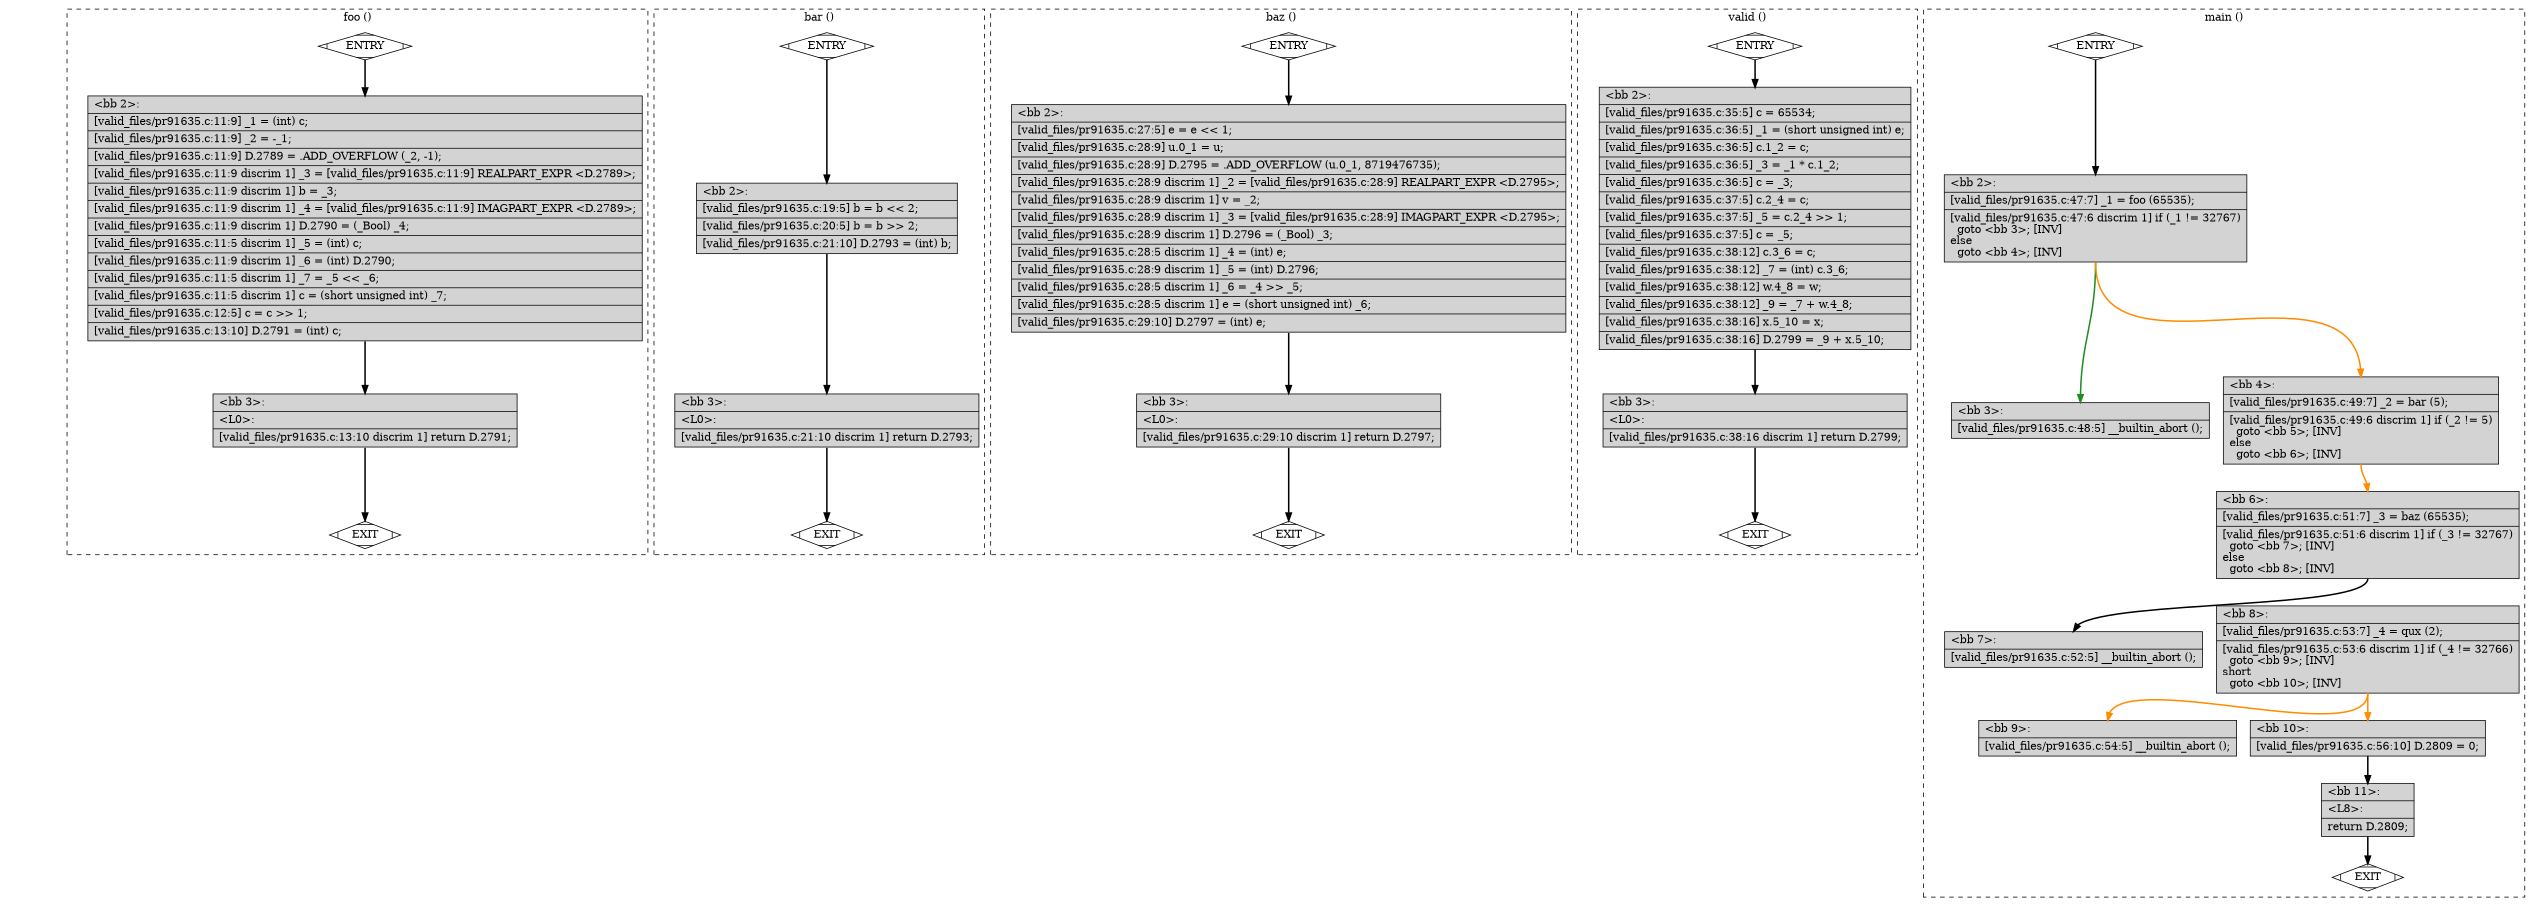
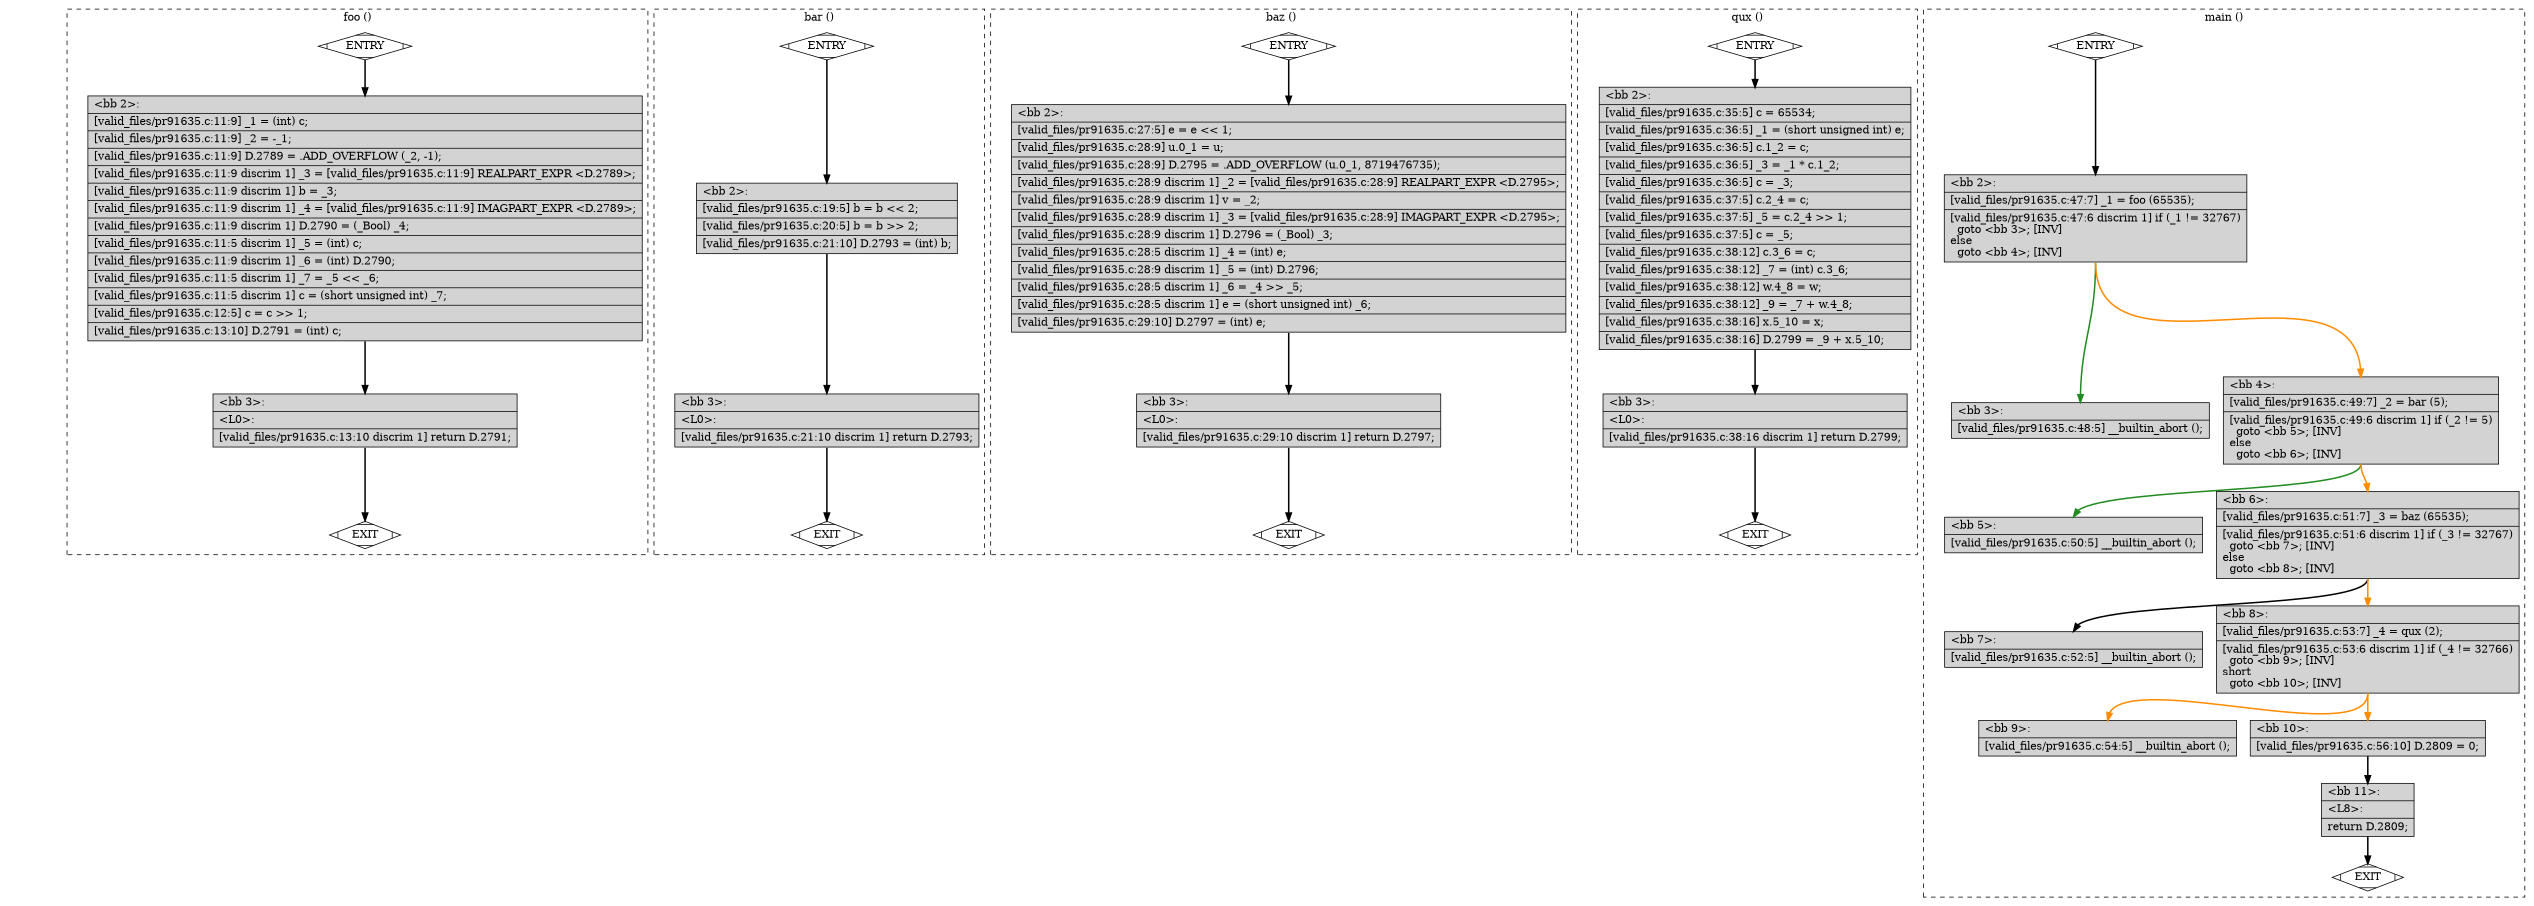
cluster "valid ()": label "valid ()" -> "qux ()"
node "<bb 5>:": added
edge "<bb 6>:" -> "<bb 8>:": added
